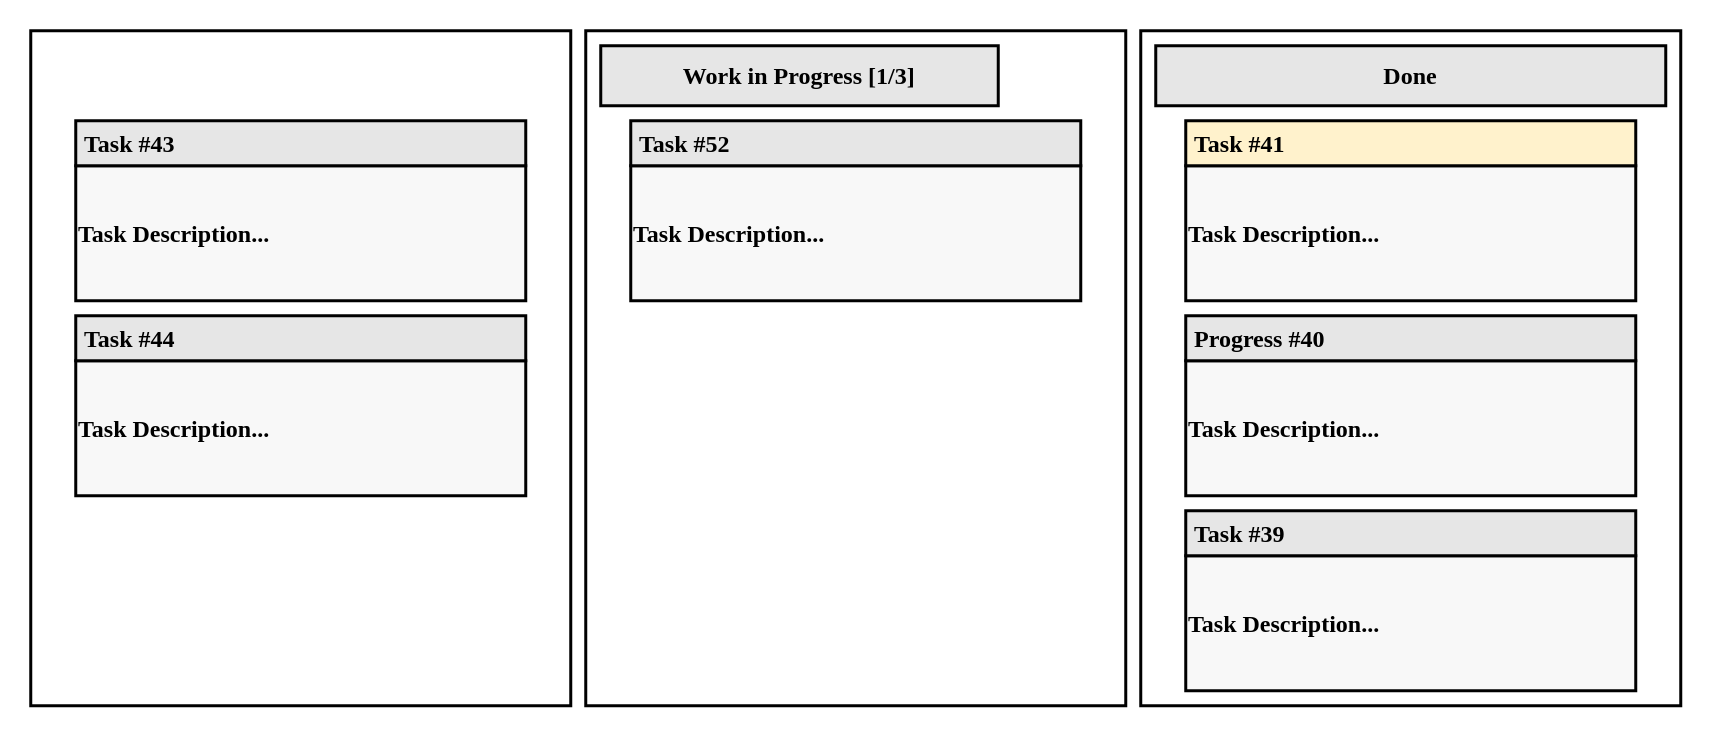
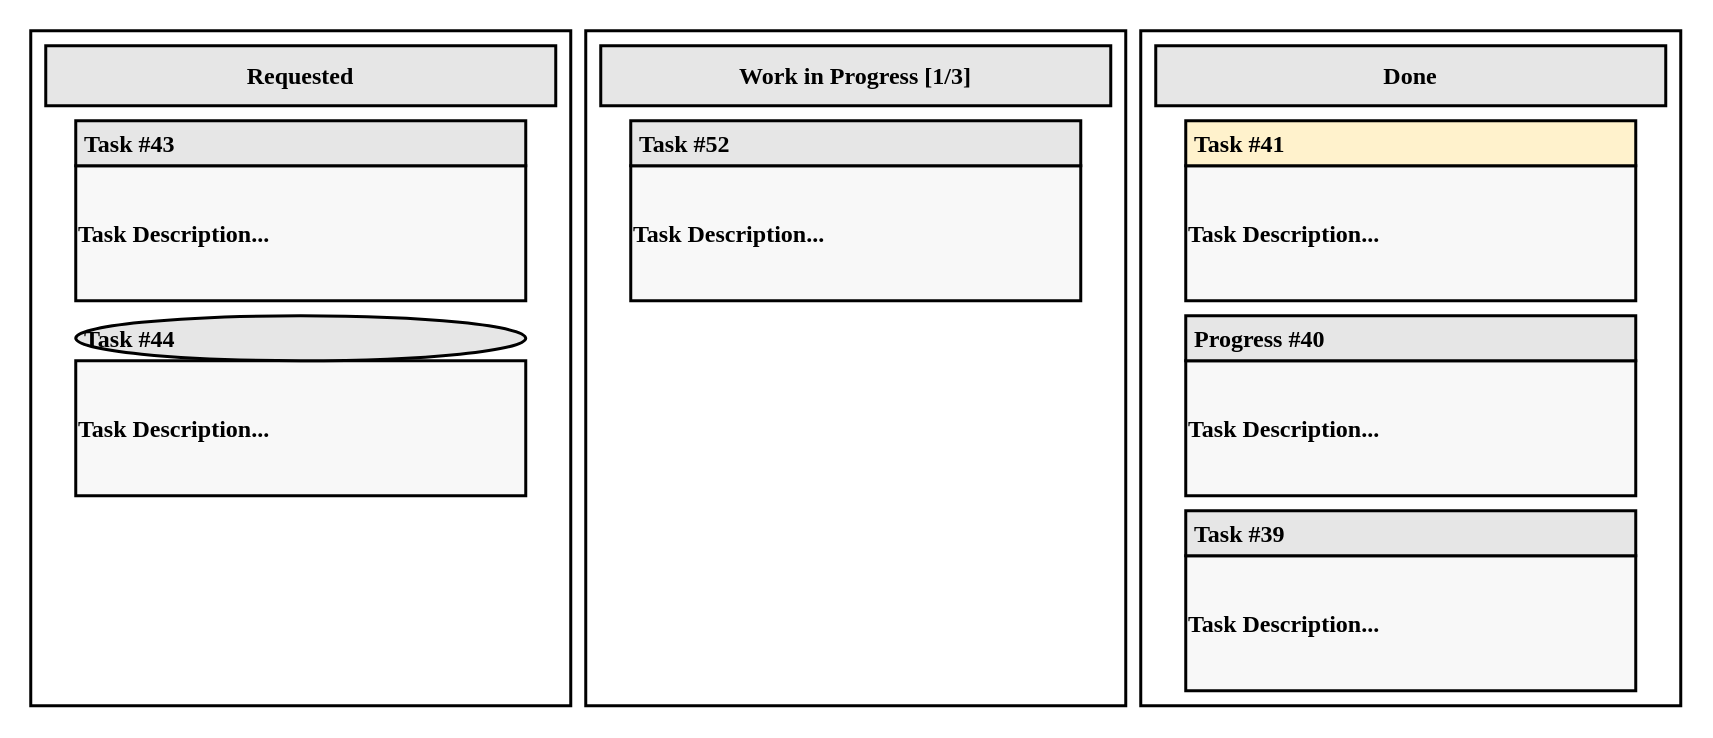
node "Requested": added
node "Work in Progress [1/3]": size 398x60 -> 510x60
node "Task #44": shape rectangle -> ellipse
